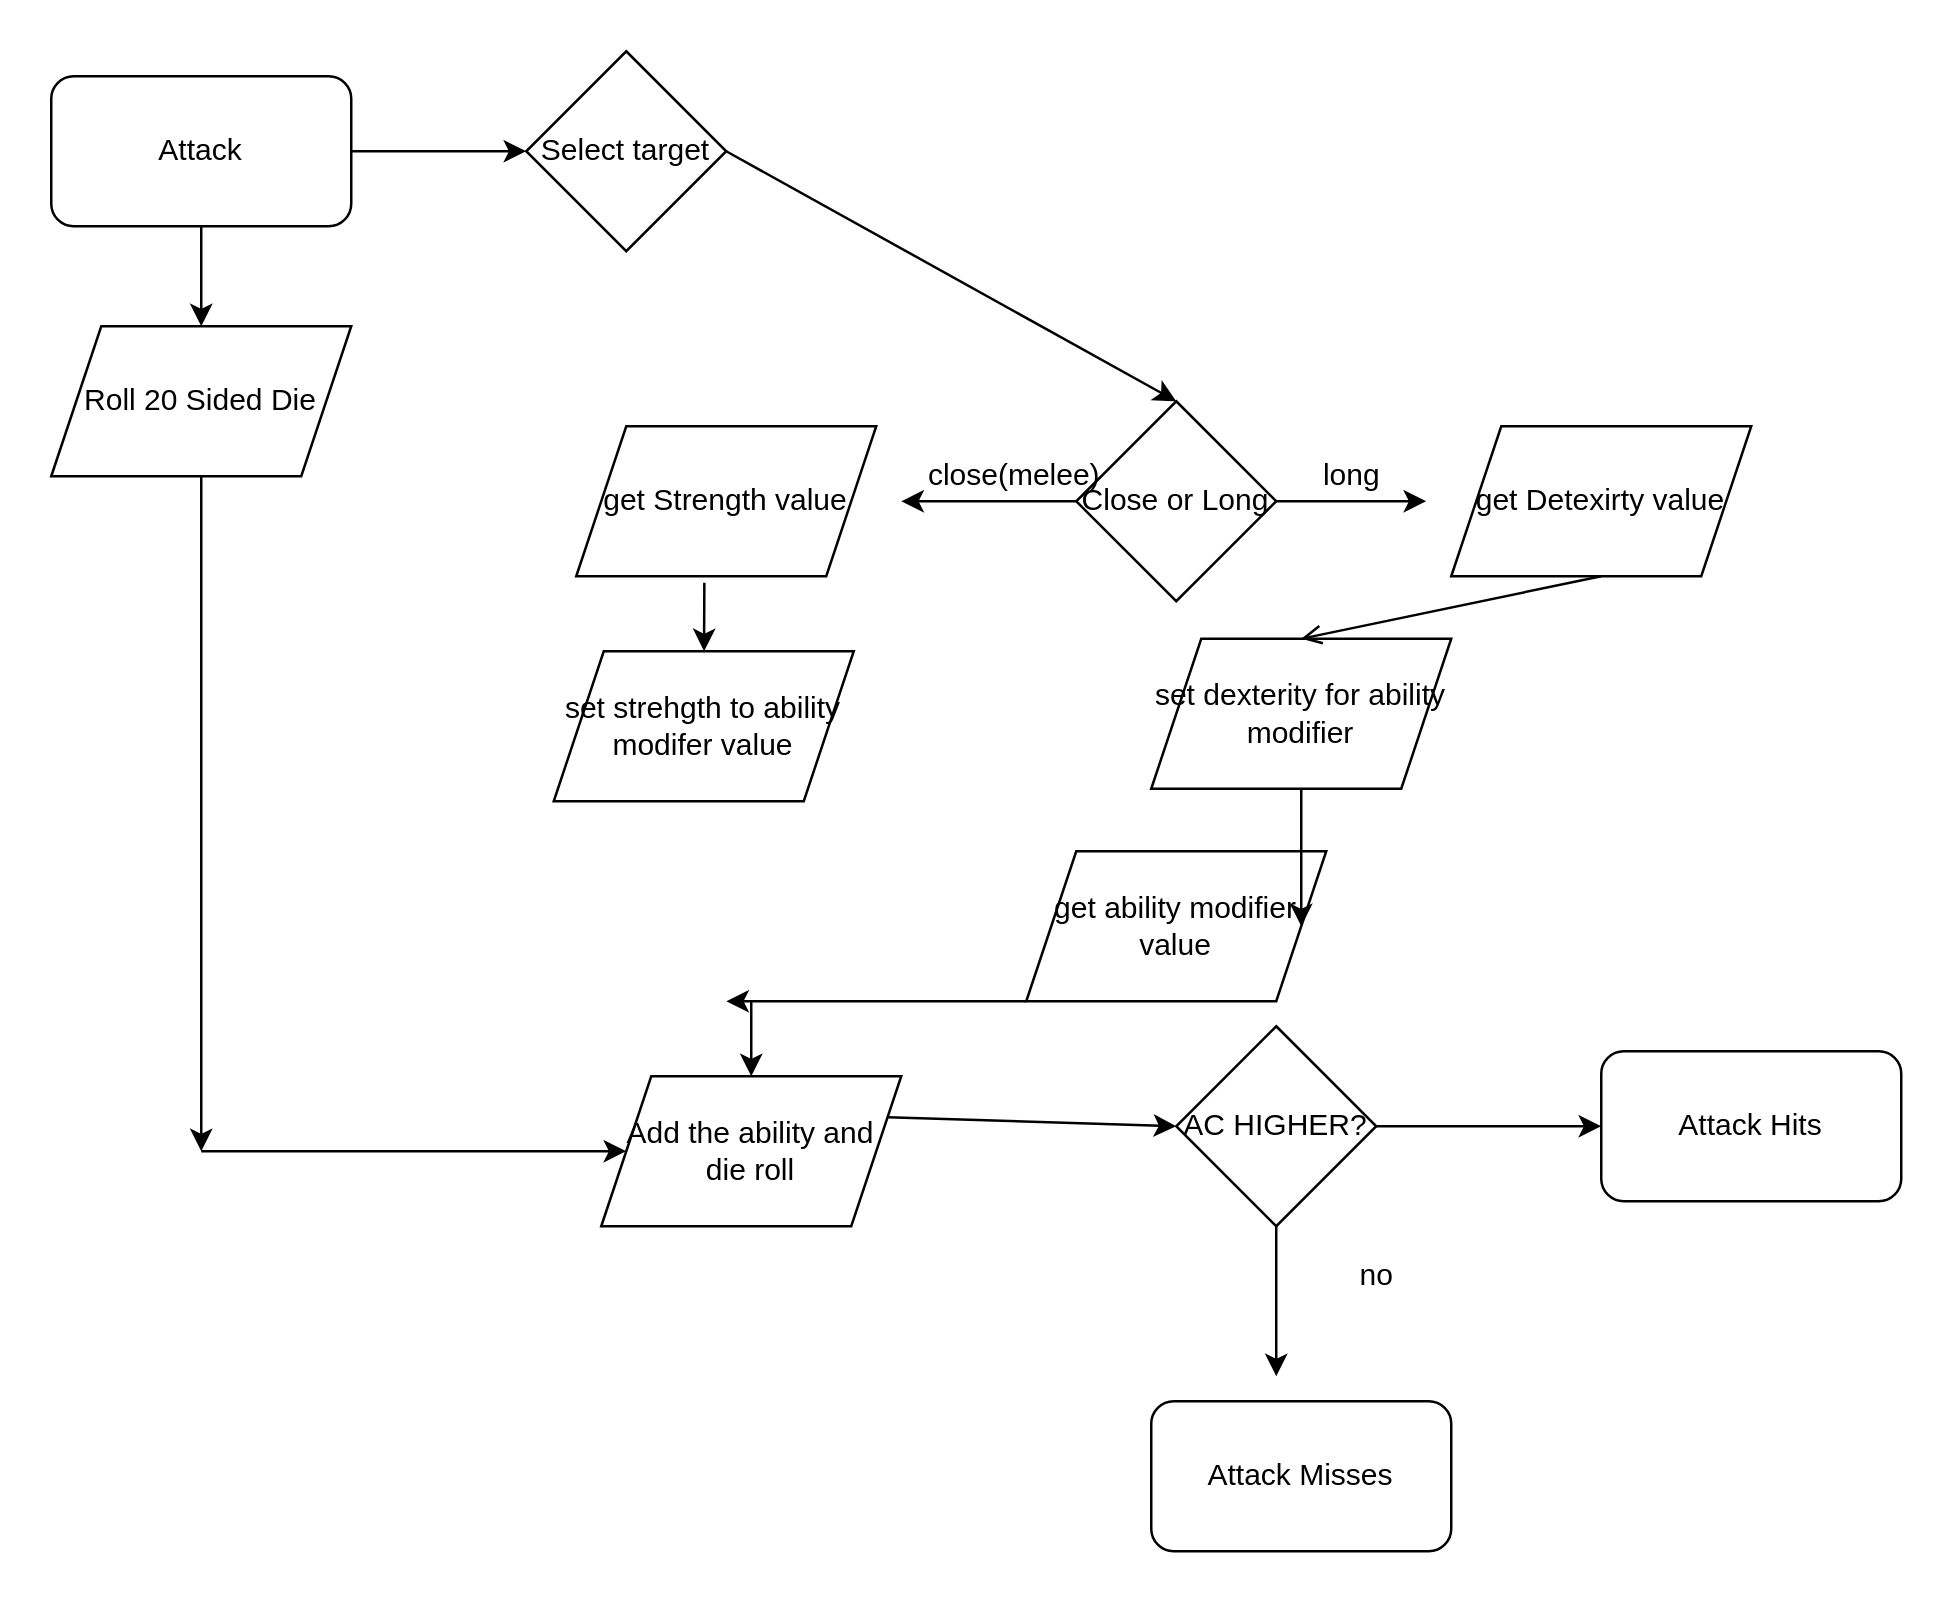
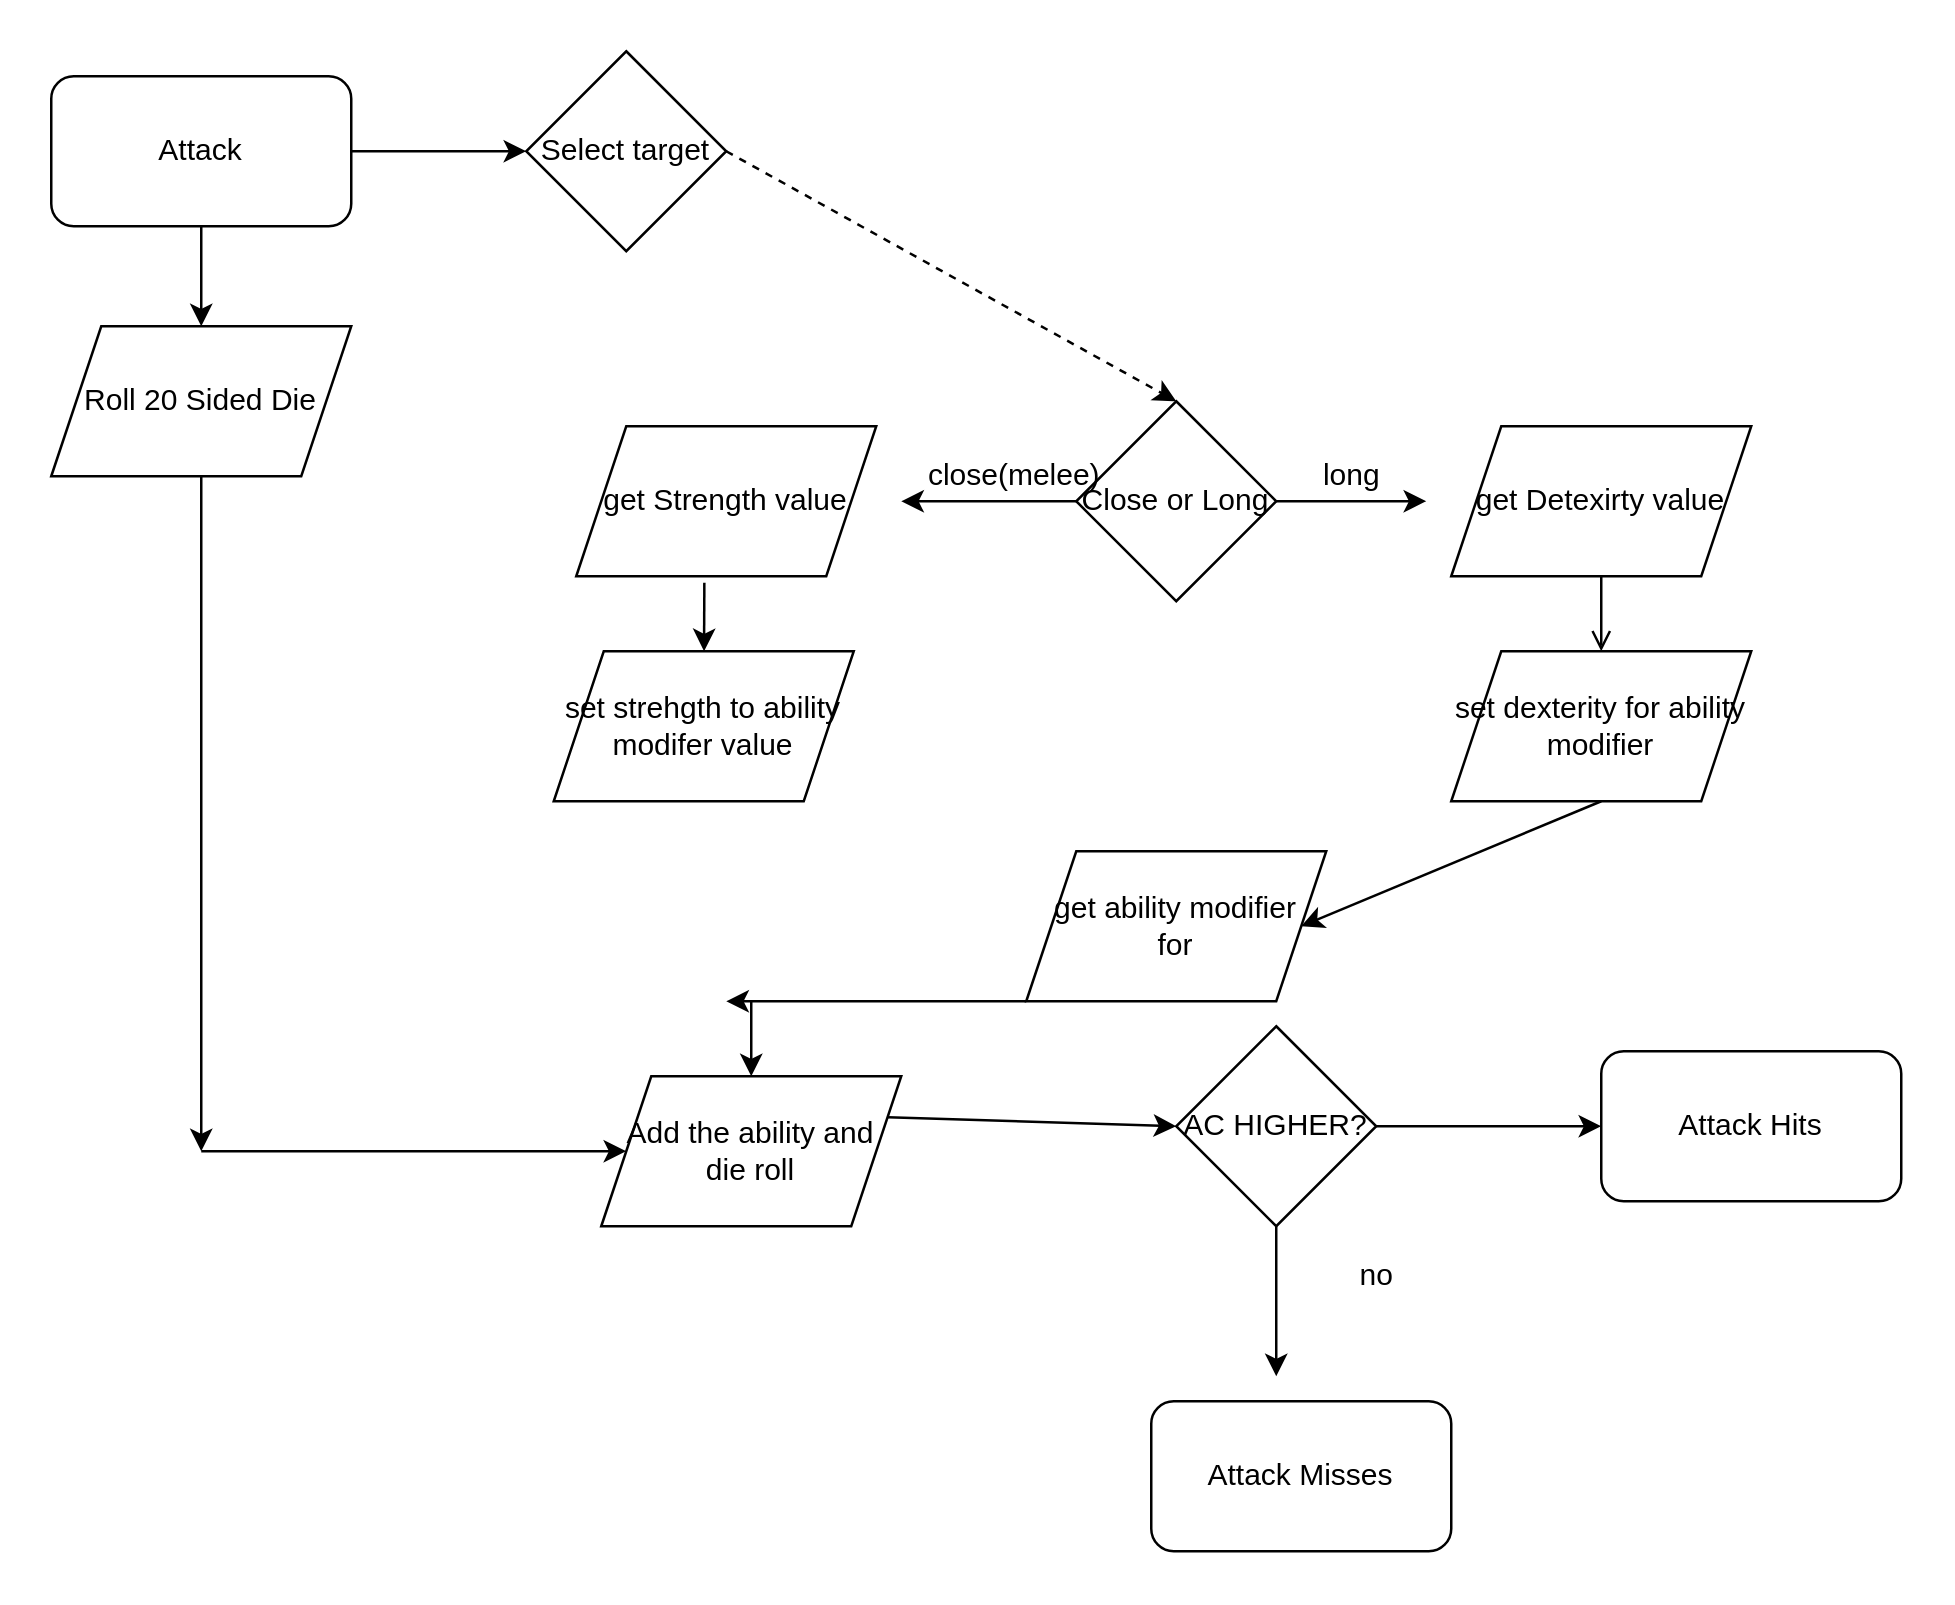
edge "Select target" -> "Close or Long": style solid -> dashed
node "set dexterity for ability modifier": moved (1301, 714) -> (1601, 726)
node "get ability modifier value": label "get ability modifier value" -> "get ability modifier for"
